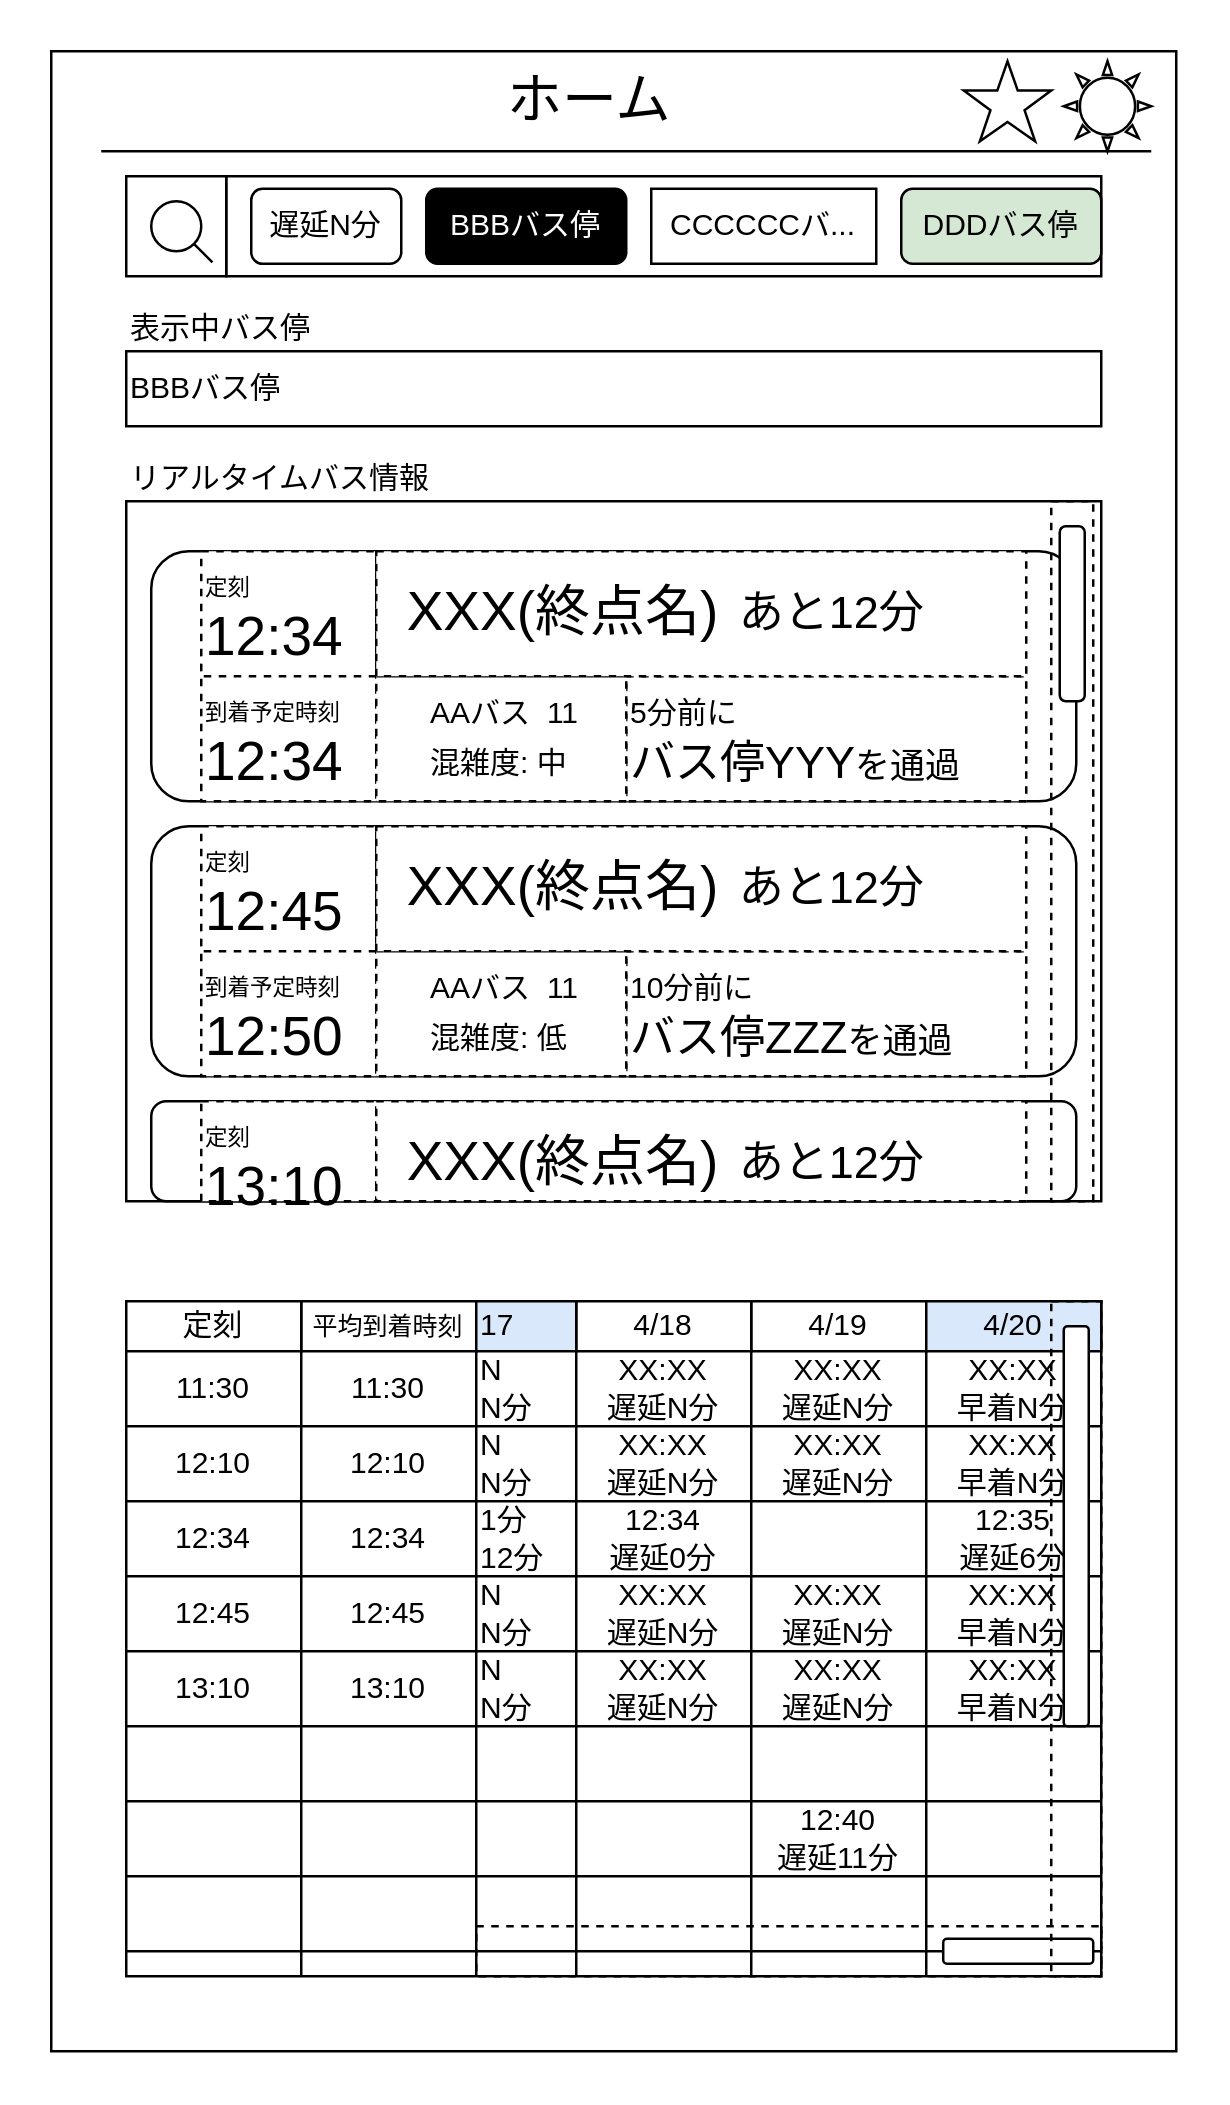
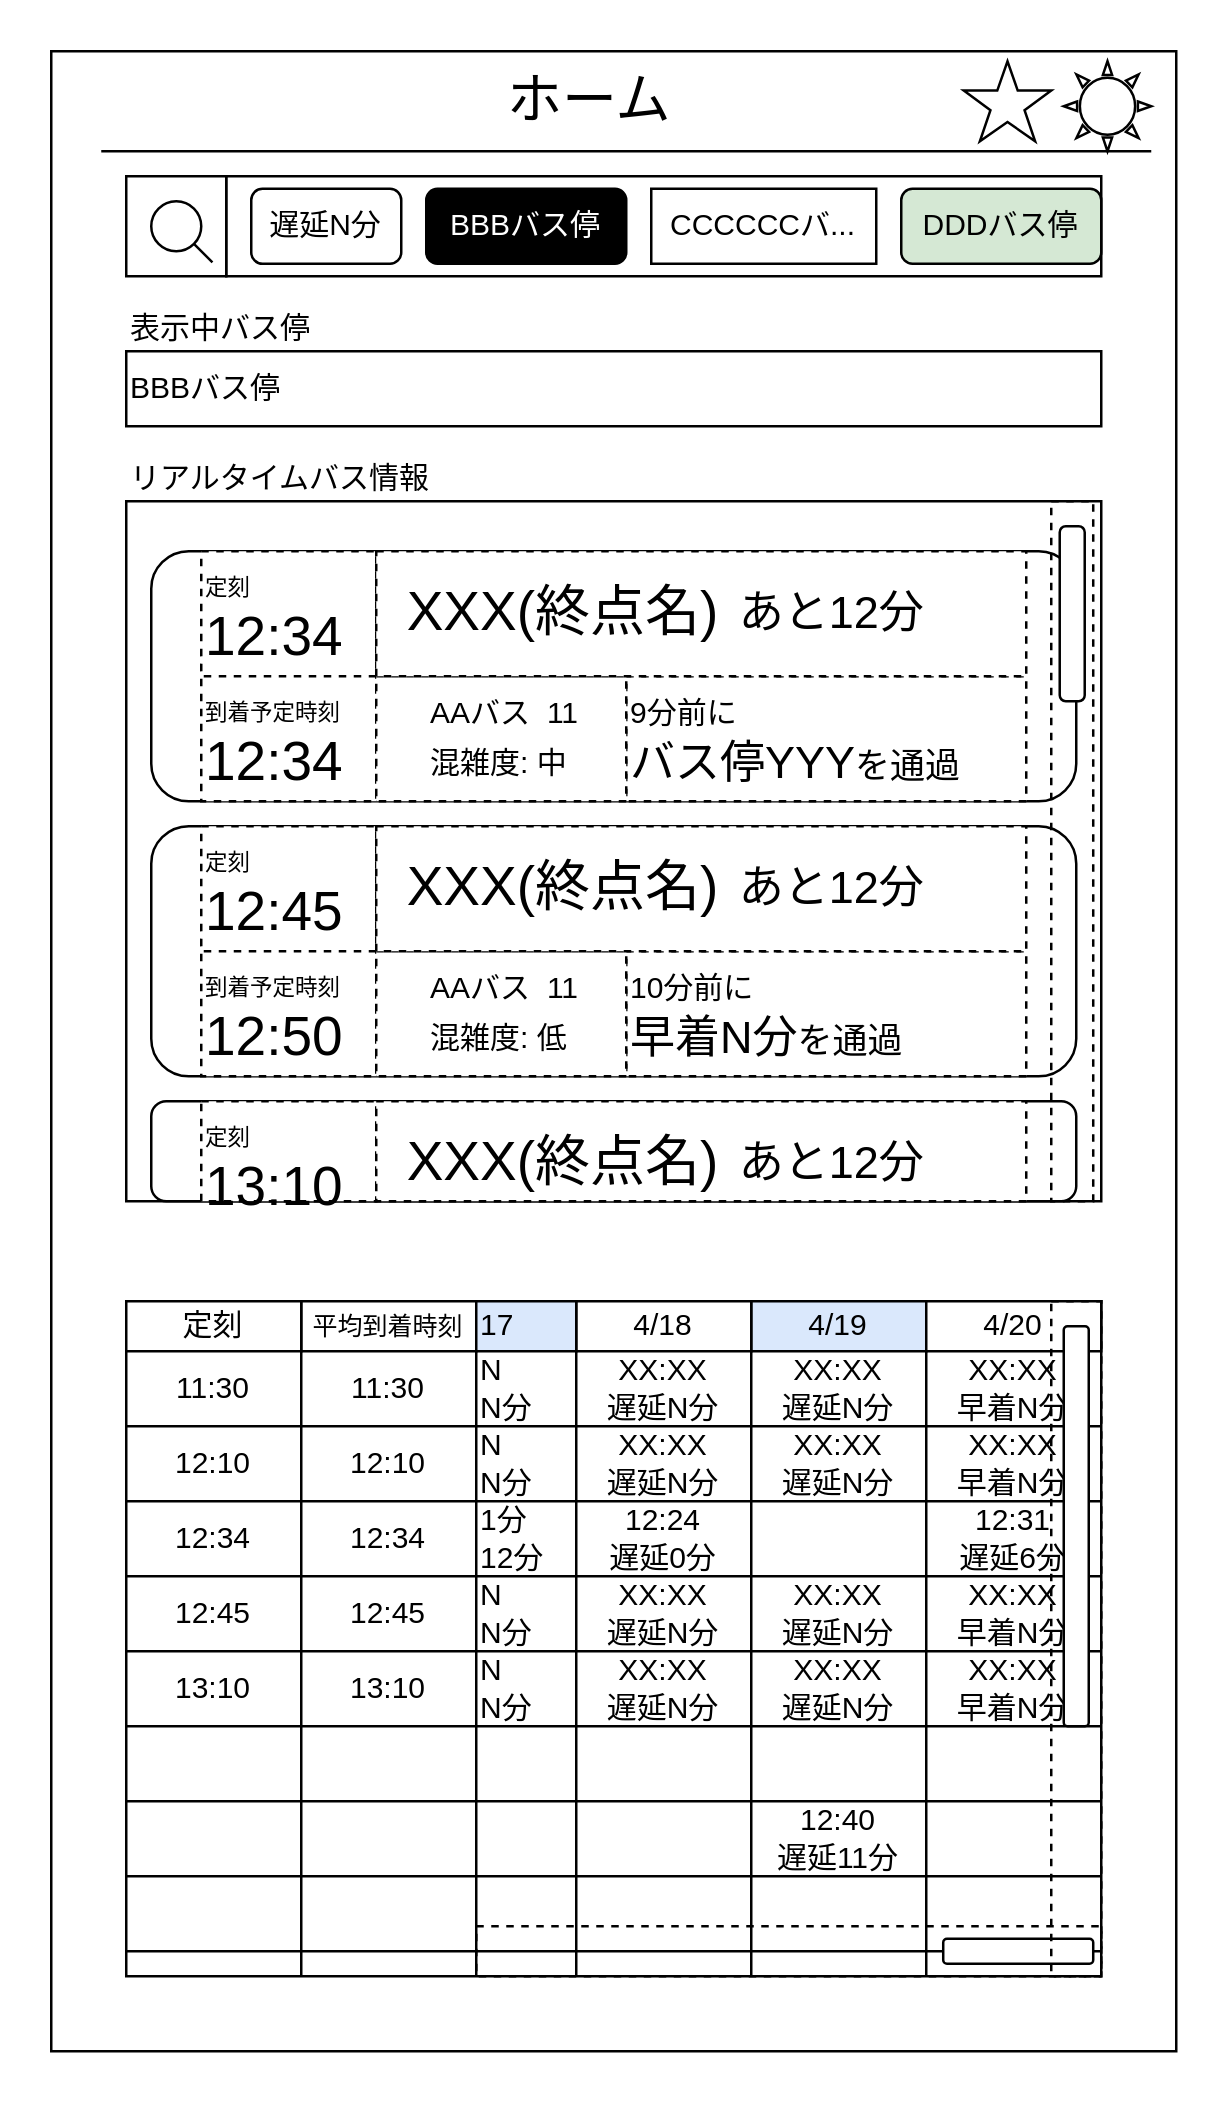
node "5分前に": label "5分前に" -> "9分前に"
node "バス停ZZZを通過": label "バス停ZZZを通過" -> "早着N分を通過"
node "4/19": fillcolor #ffffff -> #dae8fc
node "4/20": fillcolor #dae8fc -> #ffffff
node "12:34 遅延0分": label "12:34 遅延0分" -> "12:24 遅延0分"
node "12:35 遅延6分": label "12:35 遅延6分" -> "12:31 遅延6分"
